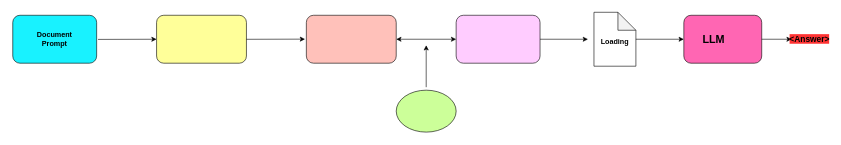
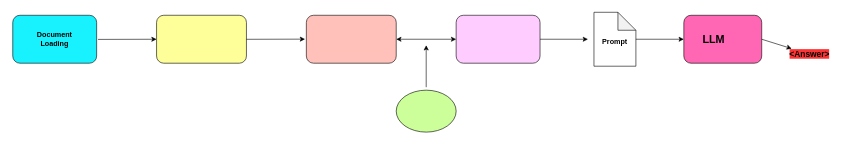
node "Document Prompt": label "Document Prompt" -> "Document Loading"
node "<Answer>": moved (810, 39) -> (810, 54)
node "Loading": label "Loading" -> "Prompt"
